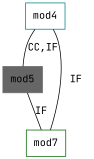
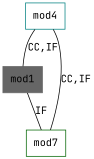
node "mod5": label "mod5" -> "mod1"
edge "mod4" -- "mod7": label "IF" -> "CC,IF"
